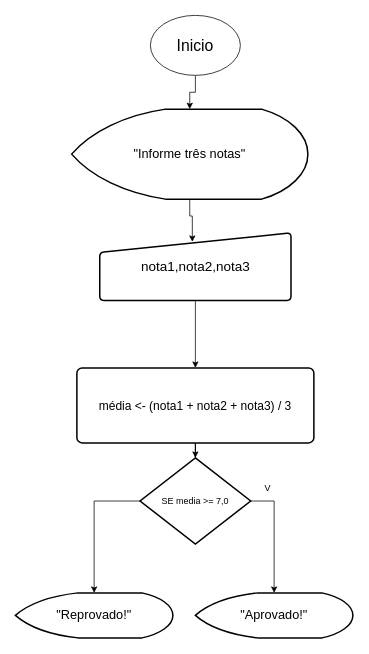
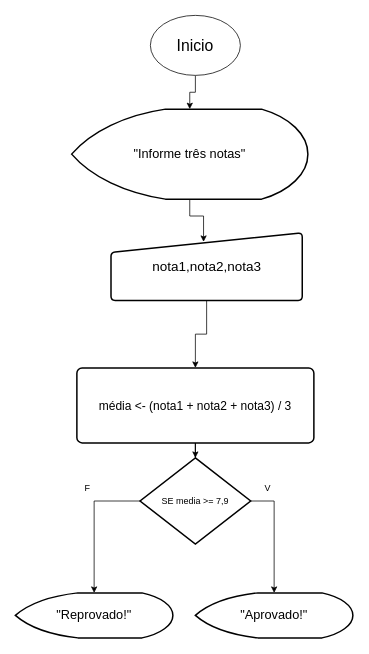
node "nota1,nota2,nota3": moved (195, 267) -> (207, 267)
node "F": added
node "SE media >= 7,0": label "SE media >= 7,0" -> "SE media >= 7,9"
